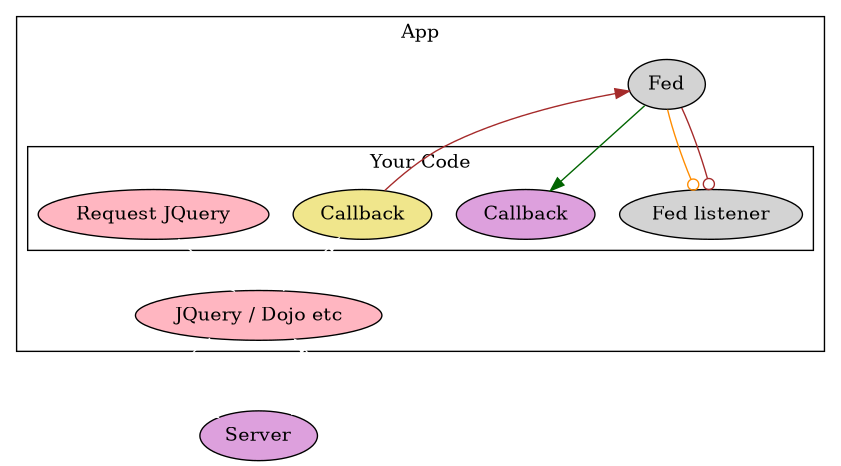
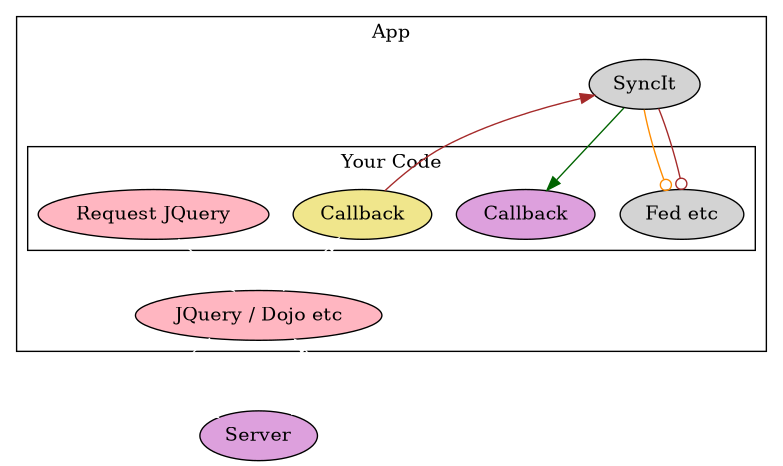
node "Fed": label "Fed" -> "SyncIt"
node "Fed listener": label "Fed listener" -> "Fed etc"
